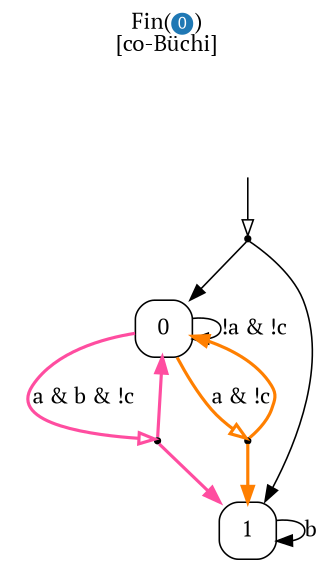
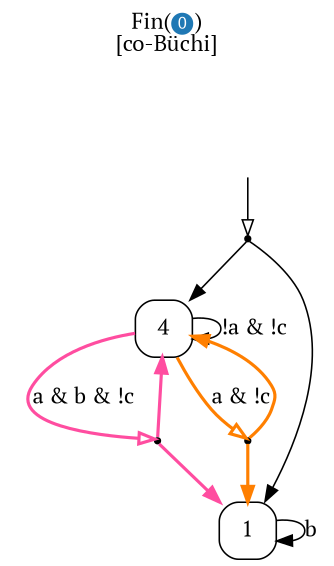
node "0": label "0" -> "4"
